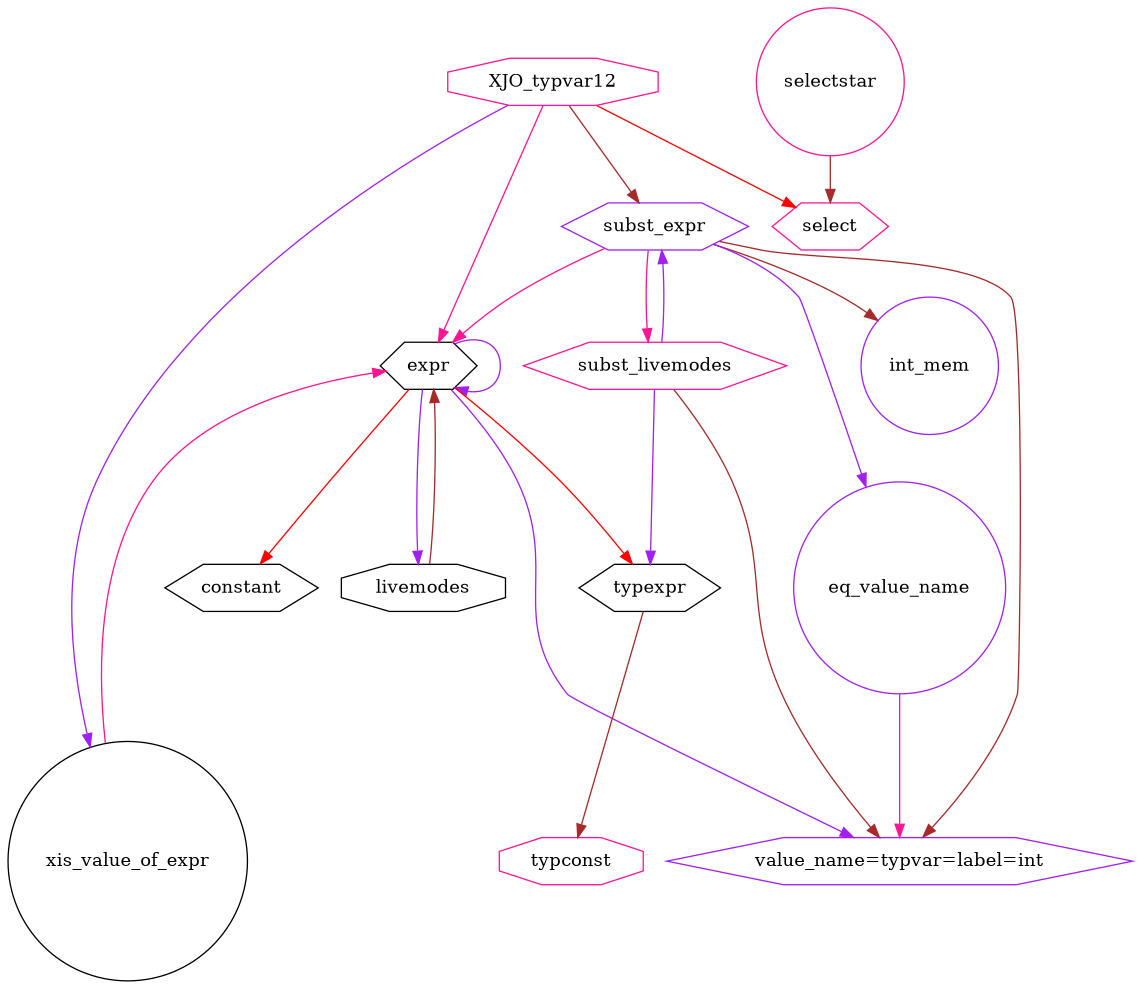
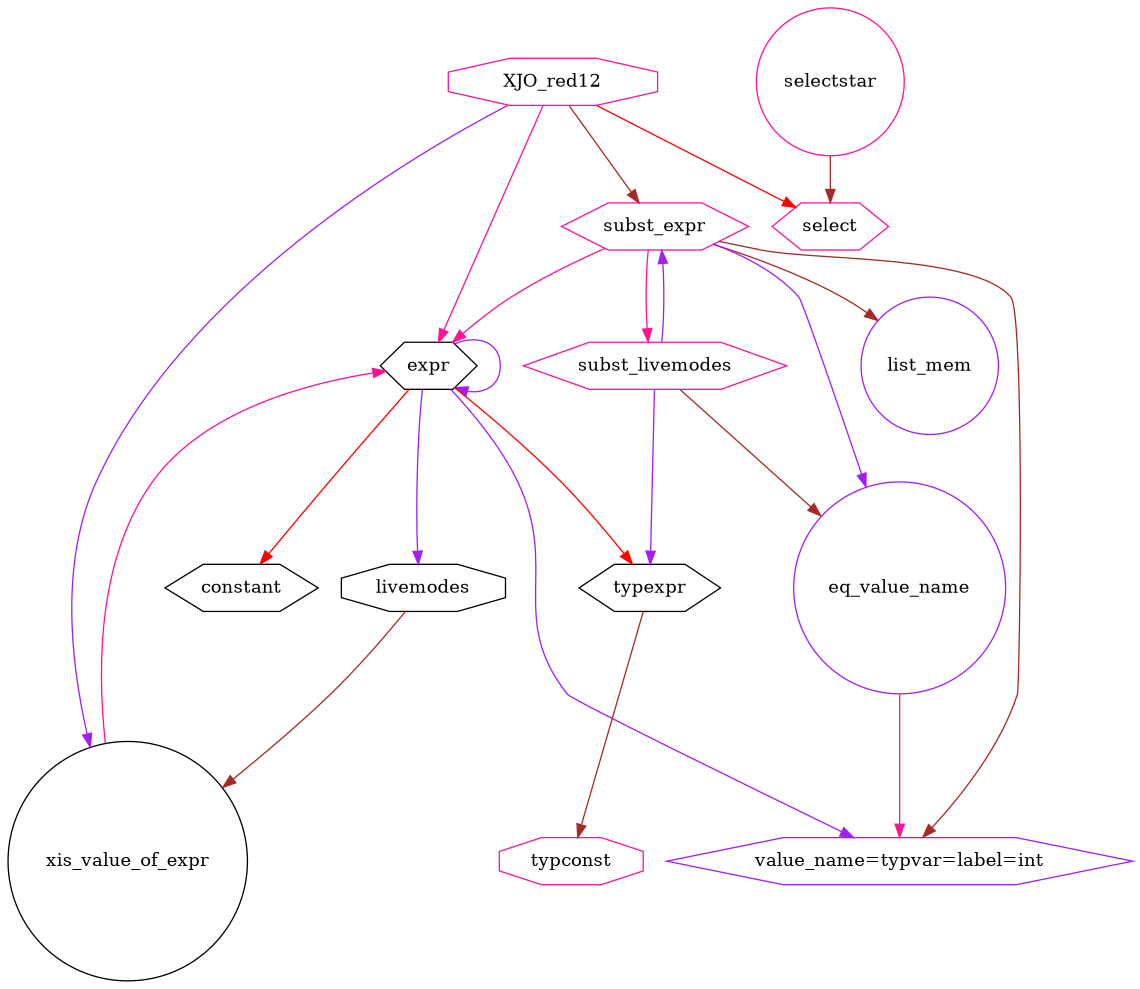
node "XJO_typvar12": label "XJO_typvar12" -> "XJO_red12"
node "subst_expr": color purple -> deeppink
node "int_mem": label "int_mem" -> "list_mem"
edge "livemodes" -> "expr": now "livemodes" -> "xis_value_of_expr"
edge "subst_livemodes" -> "value_name=typvar=label=int": now "subst_livemodes" -> "eq_value_name"
